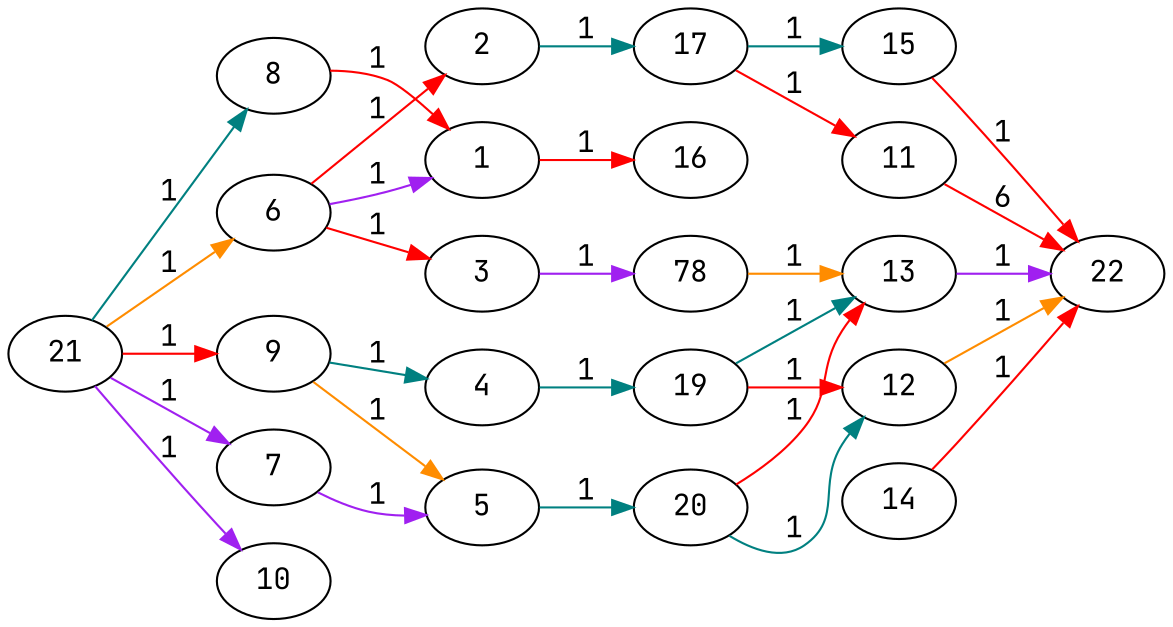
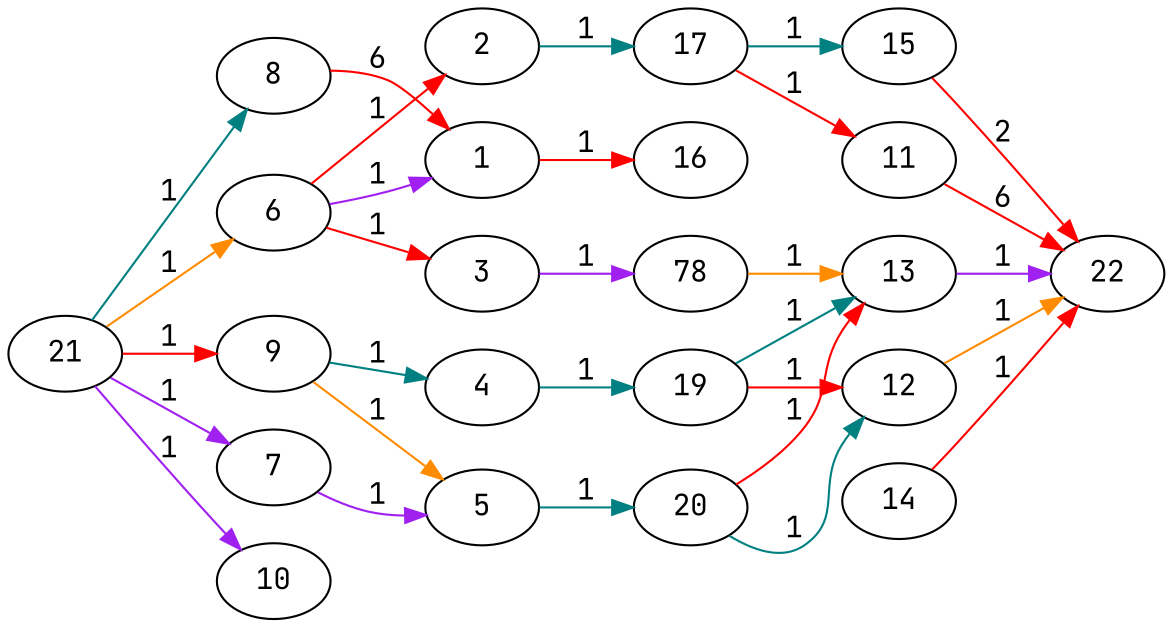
edge "8" -> "1": label "1" -> "6"
edge "15" -> "22": label "1" -> "2"
